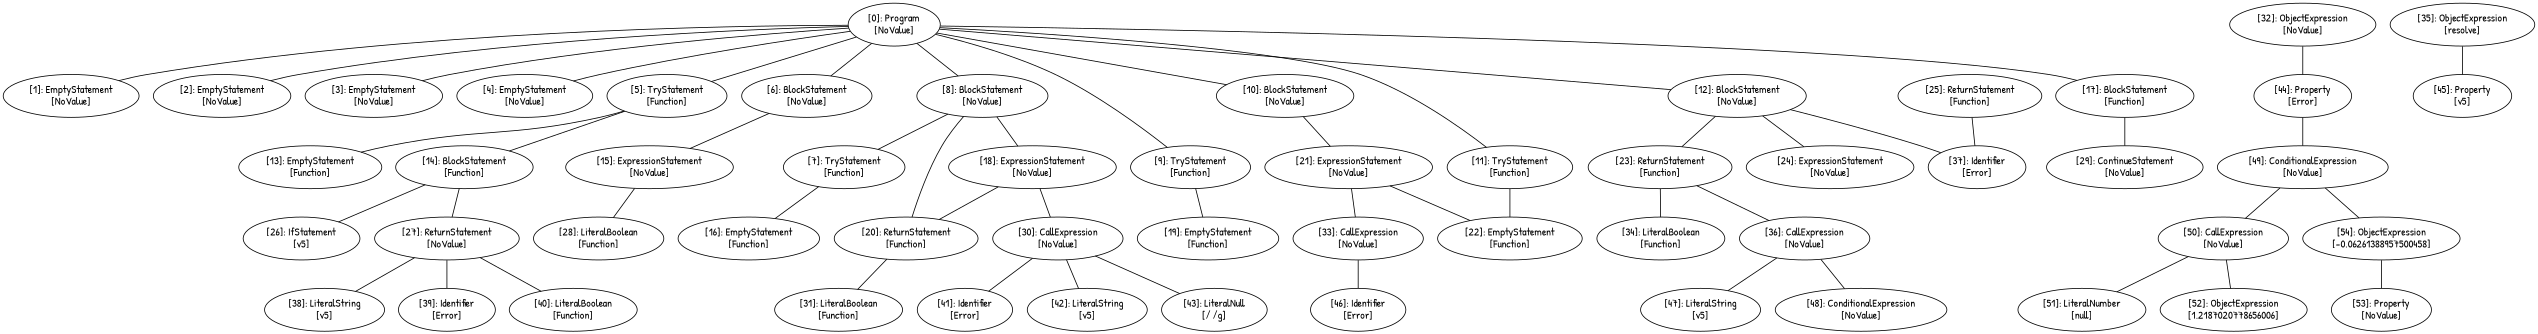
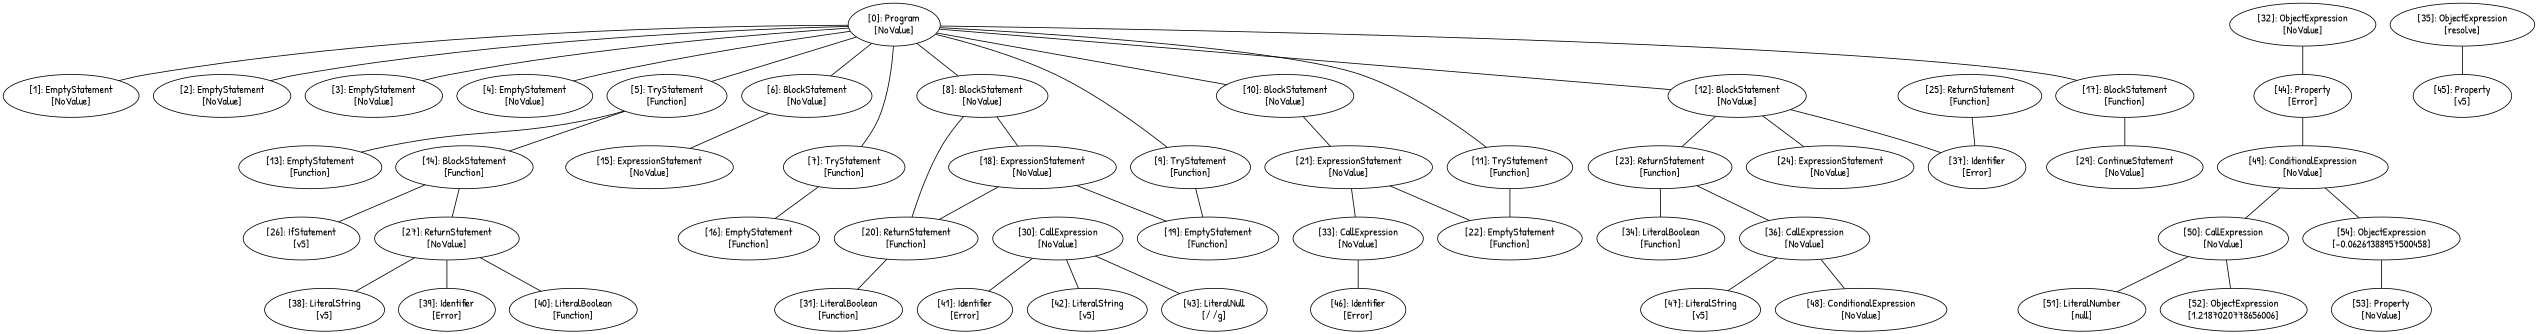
edge "[8]: BlockStatement [NoValue]" -- "[7]: TryStatement [Function]": now "[0]: Program [NoValue]" -- "[7]: TryStatement [Function]"
edge "[18]: ExpressionStatement [NoValue]" -- "[30]: CallExpression [NoValue]": now "[18]: ExpressionStatement [NoValue]" -- "[19]: EmptyStatement [Function]"
node "[28]: LiteralBoolean [Function]": removed
